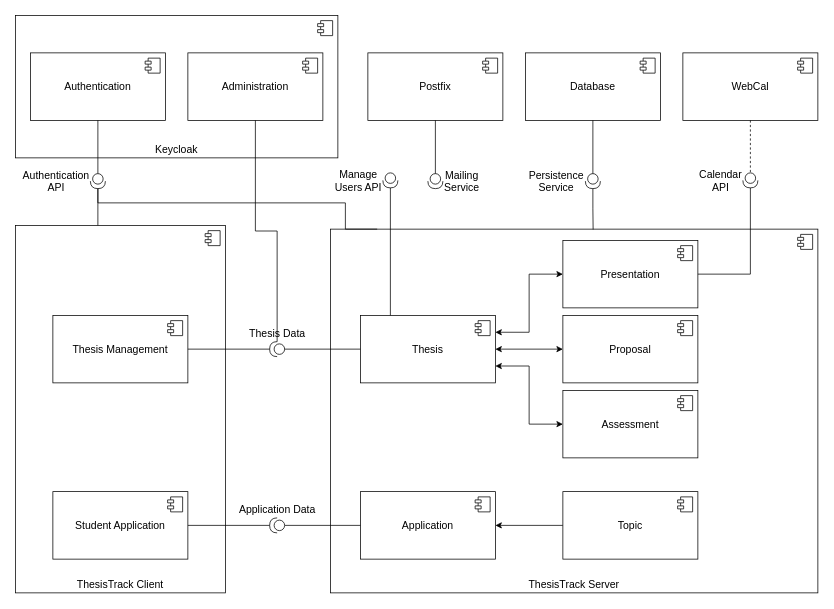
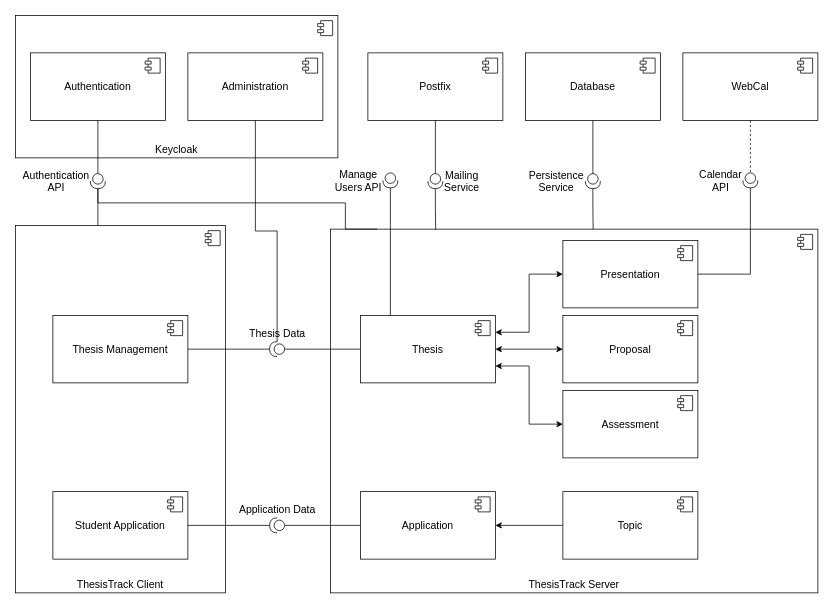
edge "Mailing Service" -- "ThesisTrack Server": added
